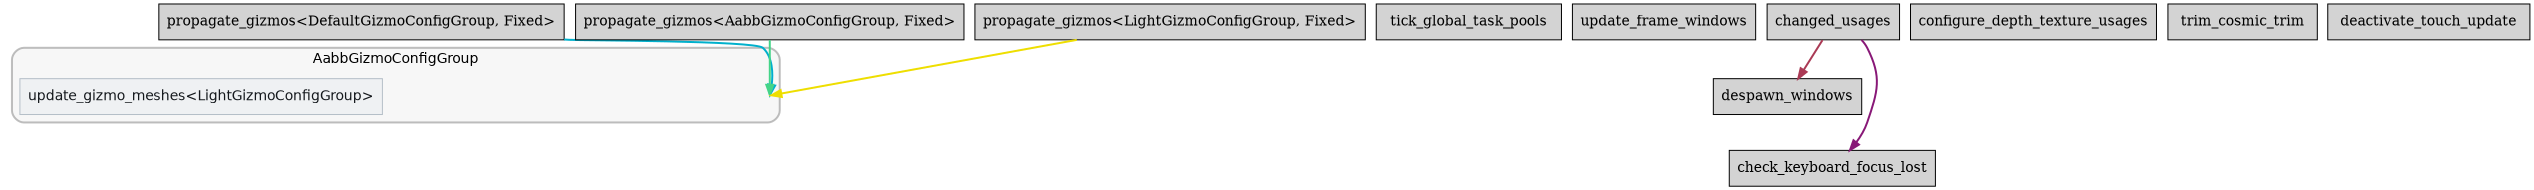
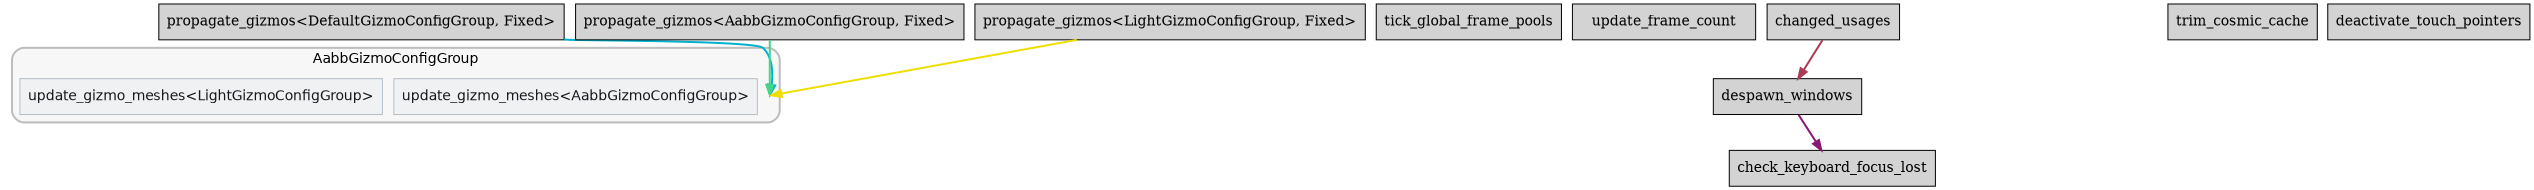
node "tick_global_task_pools": label "tick_global_task_pools" -> "tick_global_frame_pools"
node "update_frame_windows": label "update_frame_windows" -> "update_frame_count"
node "configure_depth_texture_usages": removed
node "trim_cosmic_trim": label "trim_cosmic_trim" -> "trim_cosmic_cache"
node "deactivate_touch_update": label "deactivate_touch_update" -> "deactivate_touch_pointers"
edge "changed_usages" -> "check_keyboard_focus_lost": now "despawn_windows" -> "check_keyboard_focus_lost"
node "update_gizmo_meshes<AabbGizmoConfigGroup>": added
